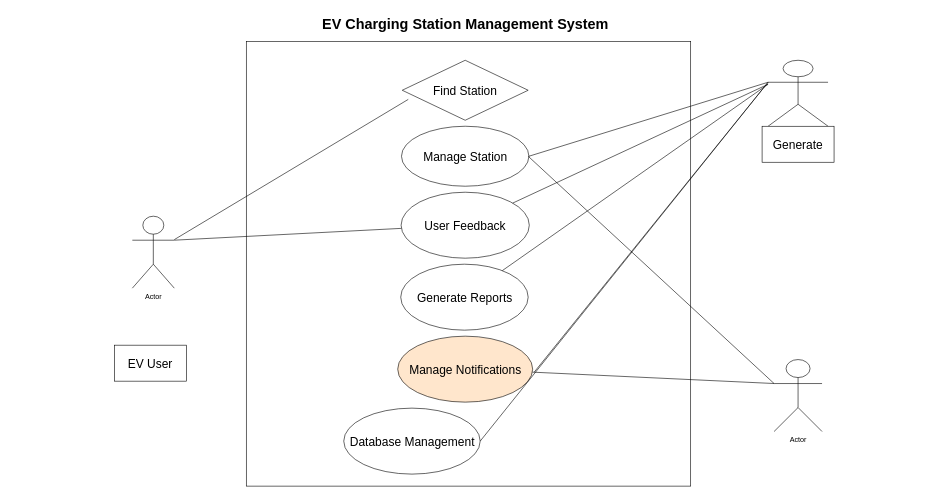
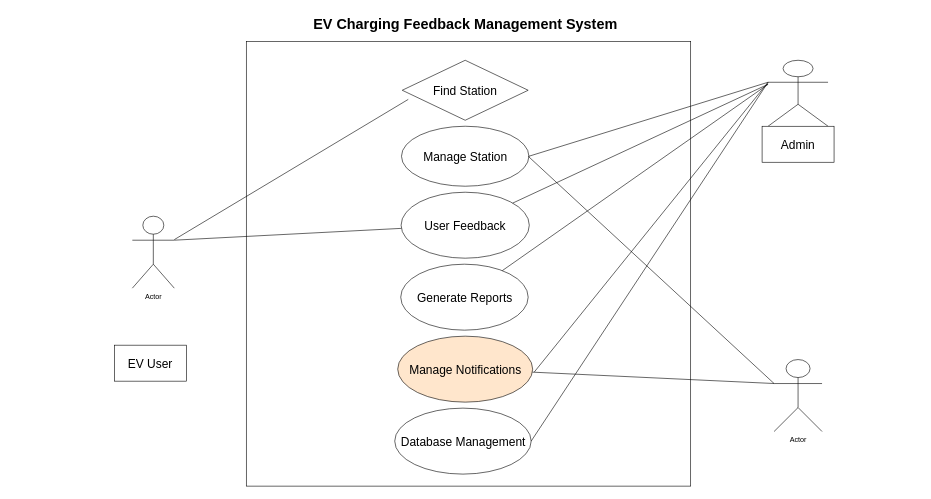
node "EV Charging Station Management System": label "EV Charging Station Management System" -> "EV Charging Feedback Management System"
node "Generate": label "Generate" -> "Admin"
node "Database Management": moved (412, 441) -> (463, 441)
